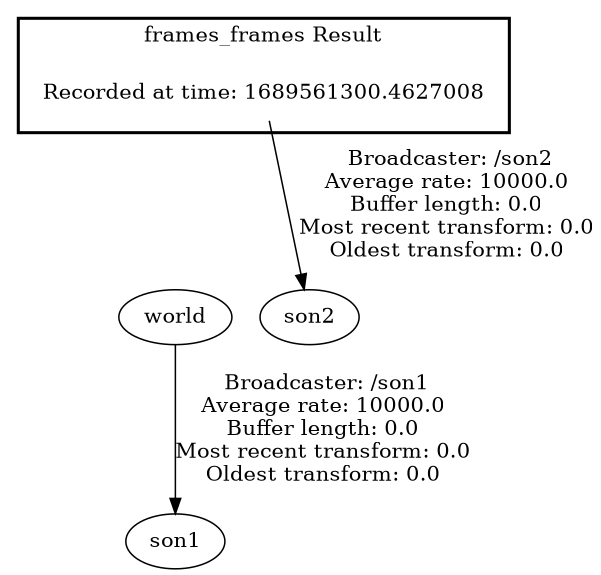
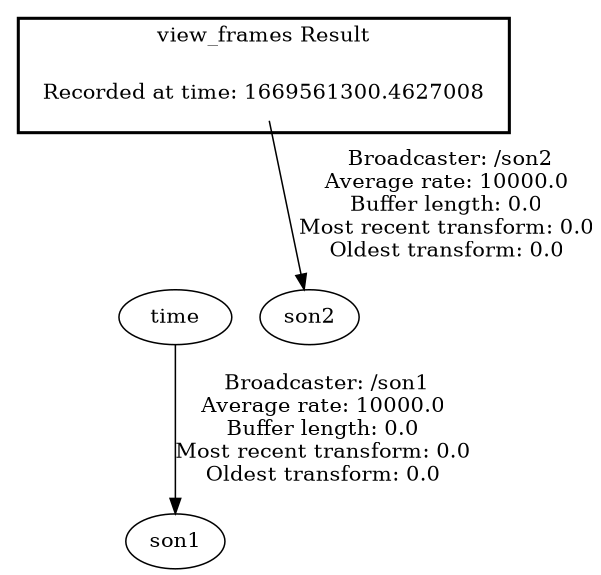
cluster "frames_frames Result": label "frames_frames Result" -> "view_frames Result"
node "Recorded at time: 1689561300.4627008": label "Recorded at time: 1689561300.4627008" -> "Recorded at time: 1669561300.4627008"
node "world": label "world" -> "time"
